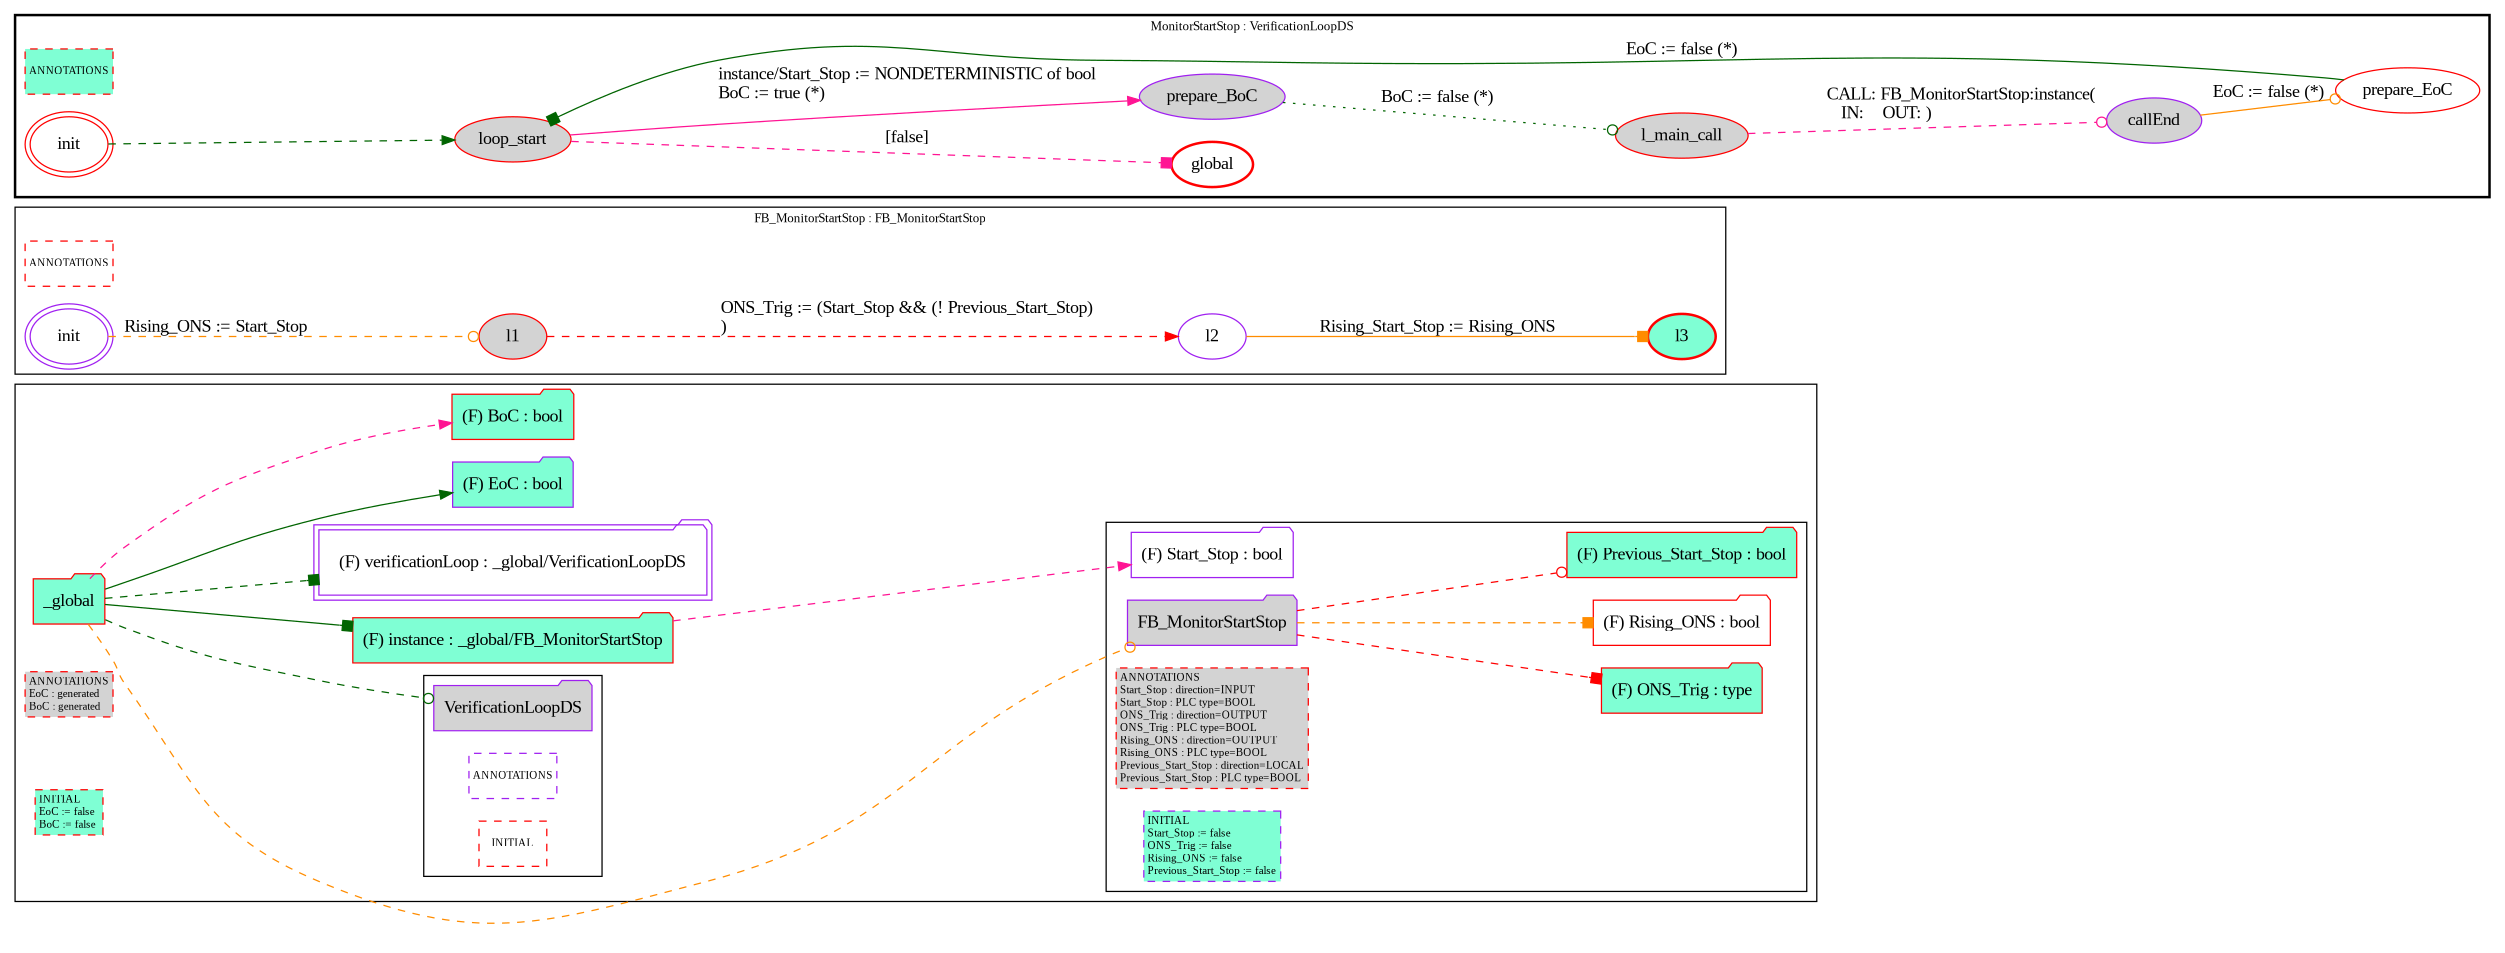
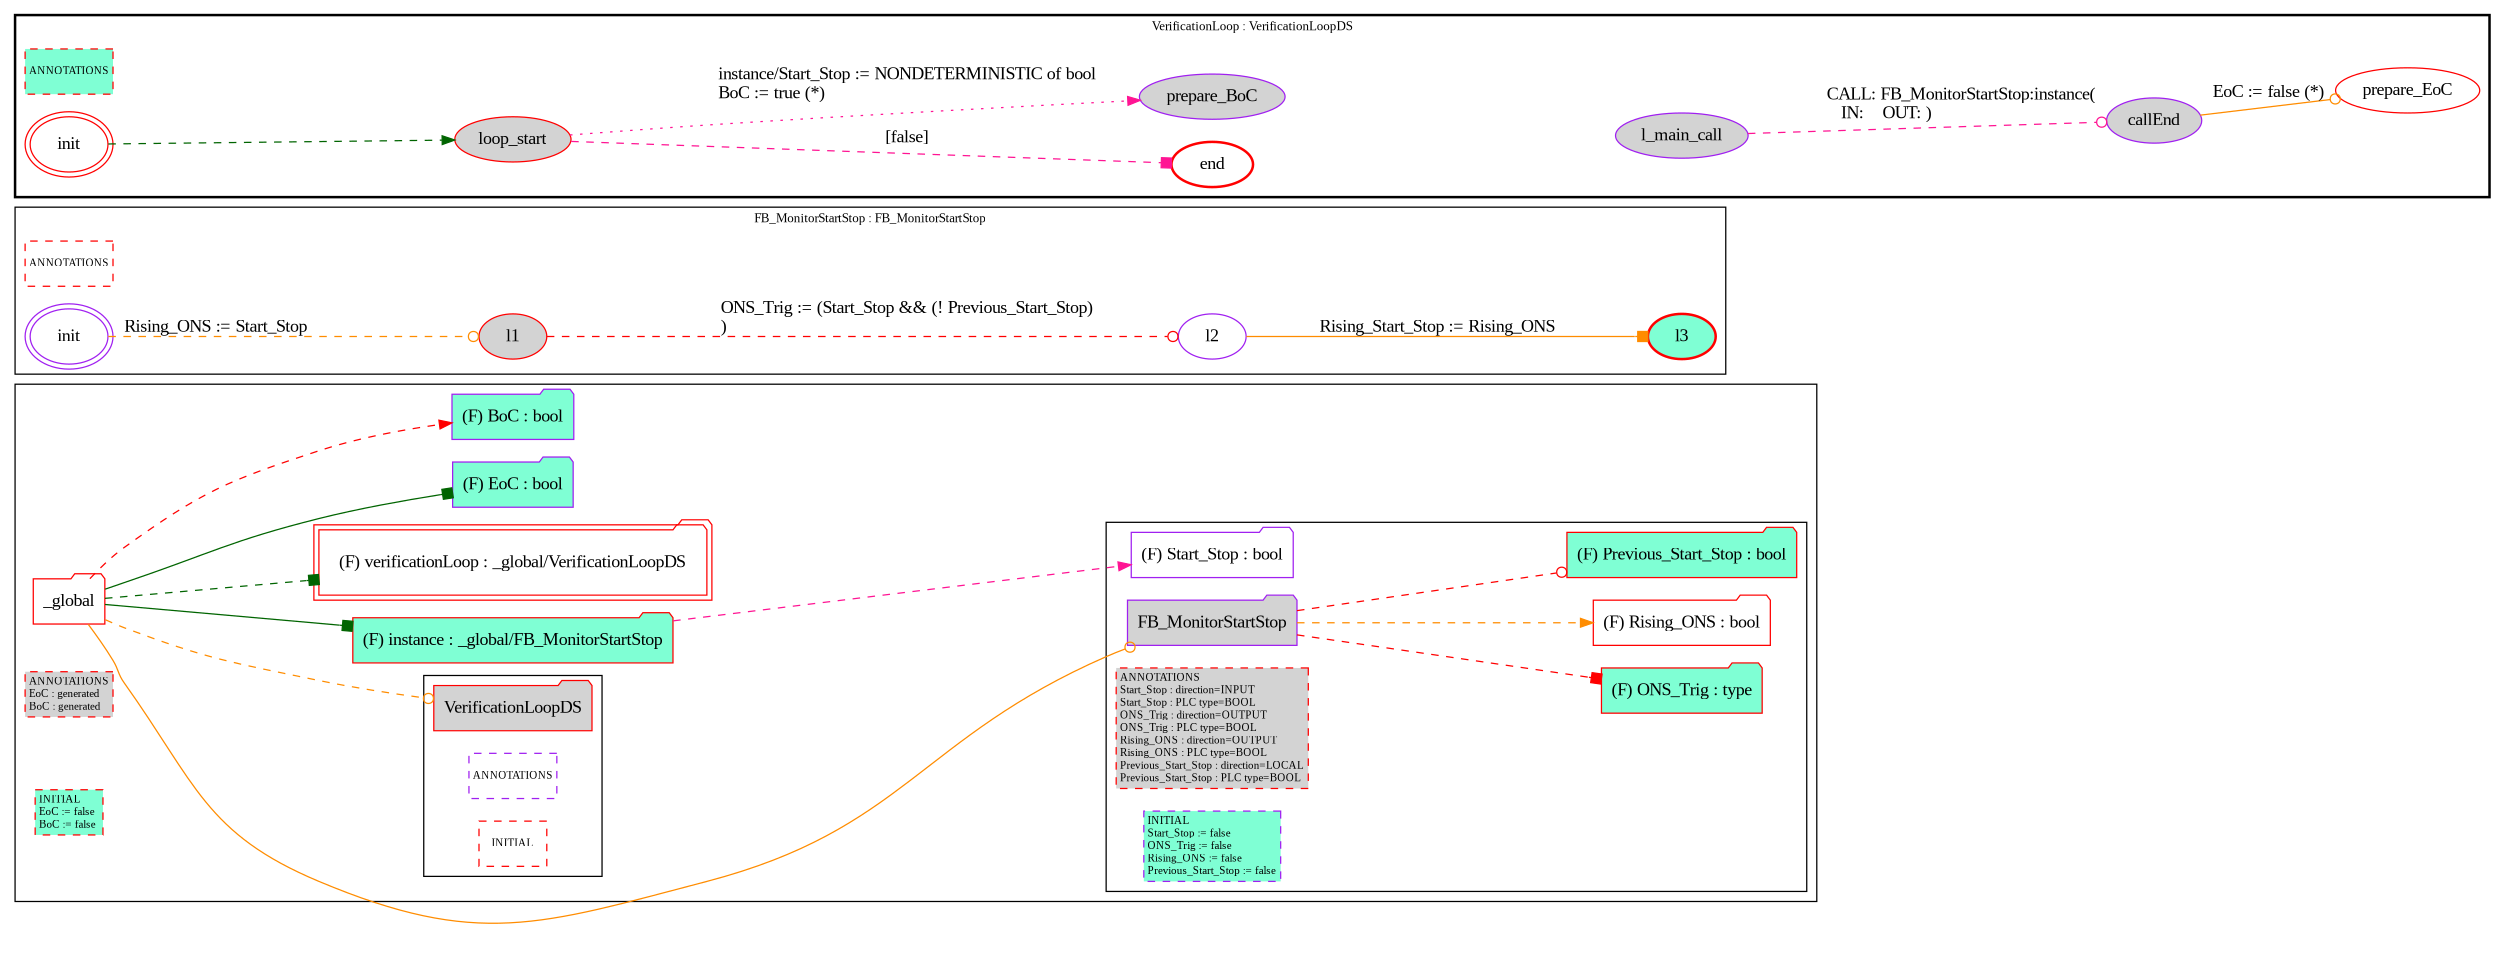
cluster "MonitorStartStop : VerificationLoopDS": label "MonitorStartStop : VerificationLoopDS" -> "VerificationLoop : VerificationLoopDS"
edge "prepare_EoC" -> "loop_start": removed, label "EoC := false (*)"
edge "loop_start" -> "prepare_BoC": style solid -> dotted
edge "prepare_BoC" -> "l_main_call": removed, label "BoC := false (*)"
node "l_main_call": color red -> purple
node "global": label "global" -> "end"
edge "l1" -> "l2": arrowhead normal -> odot
node "(F) BoC : bool": color red -> purple
edge "_global" -> "(F) BoC : bool": color deeppink -> red
edge "_global" -> "(F) EoC : bool": arrowhead normal -> box
node "(F) verificationLoop : _global/VerificationLoopDS": color purple -> red
node "_global": fillcolor aquamarine -> white
edge "FB_MonitorStartStop" -> "(F) Rising_ONS : bool": arrowhead box -> normal
edge "_global" -> "VerificationLoopDS": color darkgreen -> darkorange
node "VerificationLoopDS": color purple -> red
edge "_global" -> "FB_MonitorStartStop": style dashed -> solid
